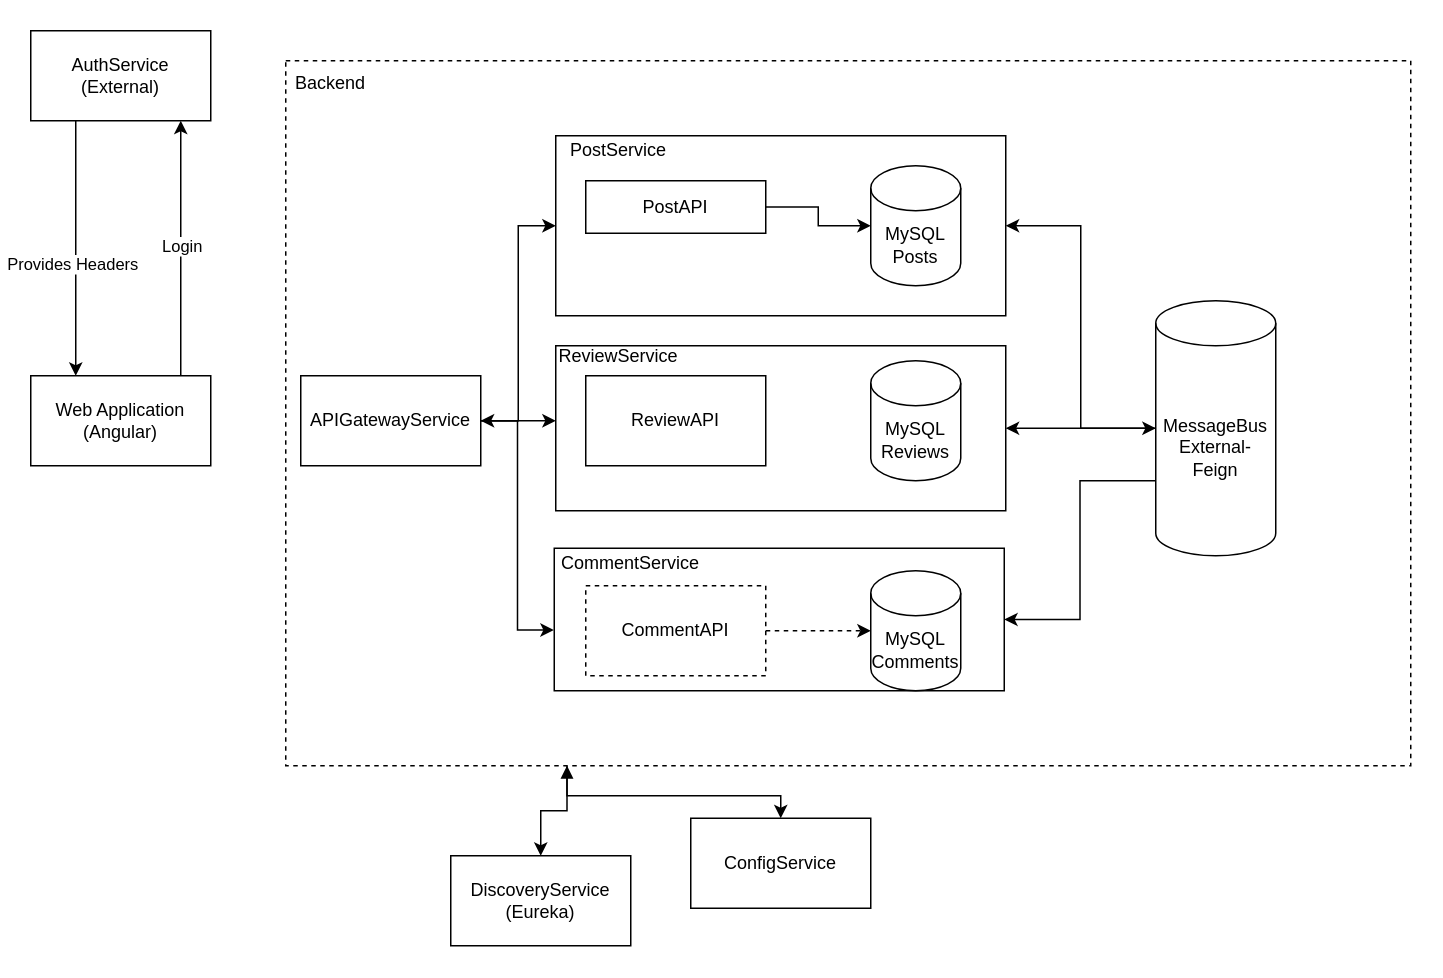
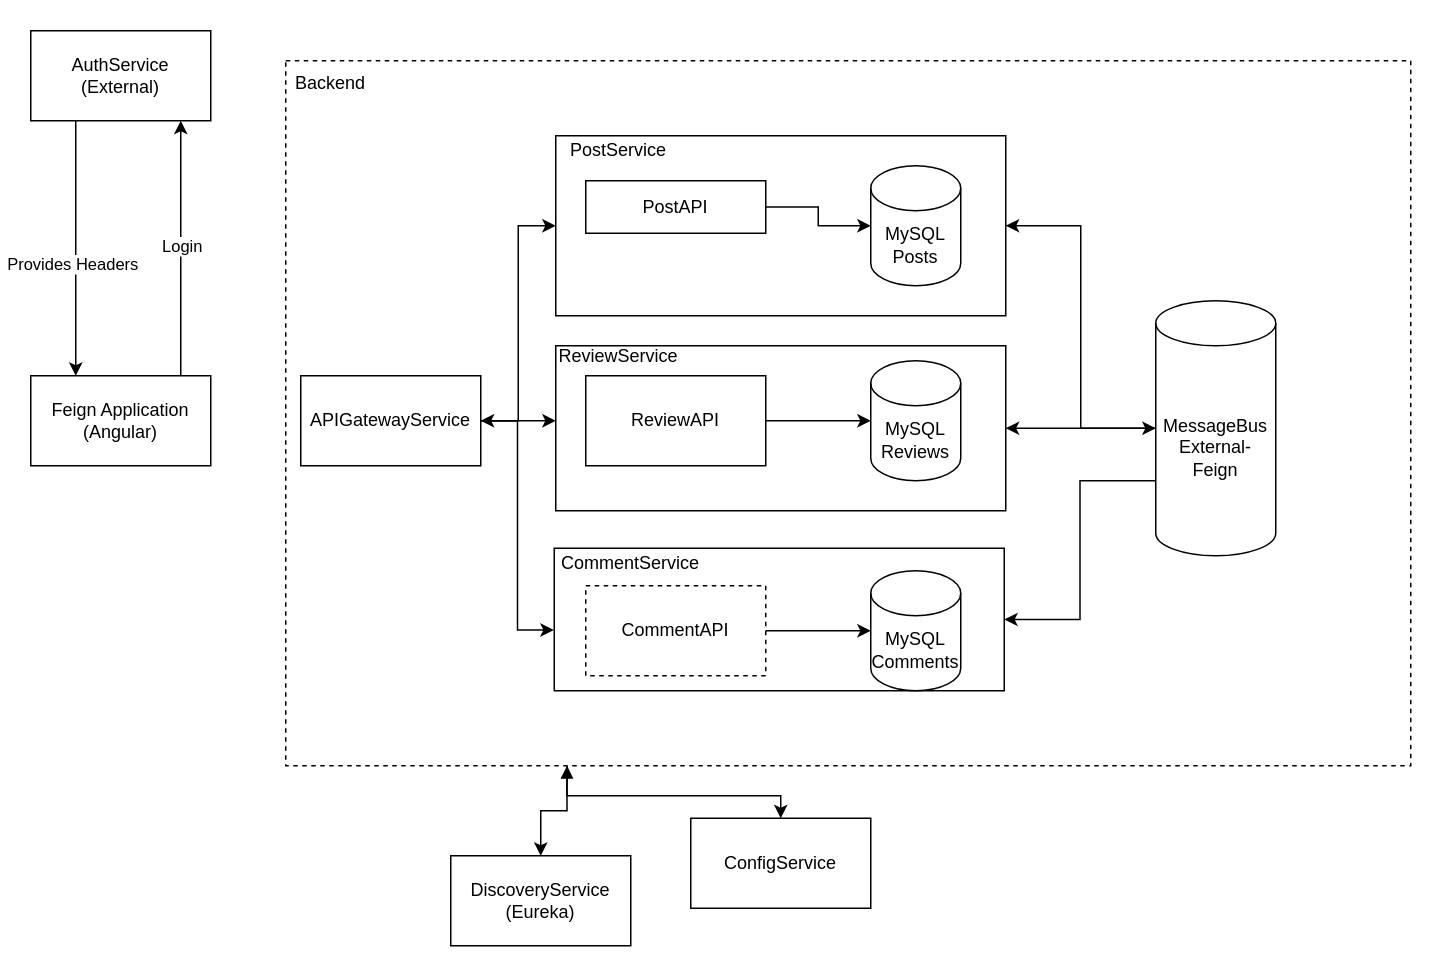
node "Web Application (Angular)": label "Web Application (Angular)" -> "Feign Application (Angular)"
edge "ReviewAPI" -> "MySQL Reviews": added
edge "CommentAPI" -> "MySQL Comments": style dashed -> solid
